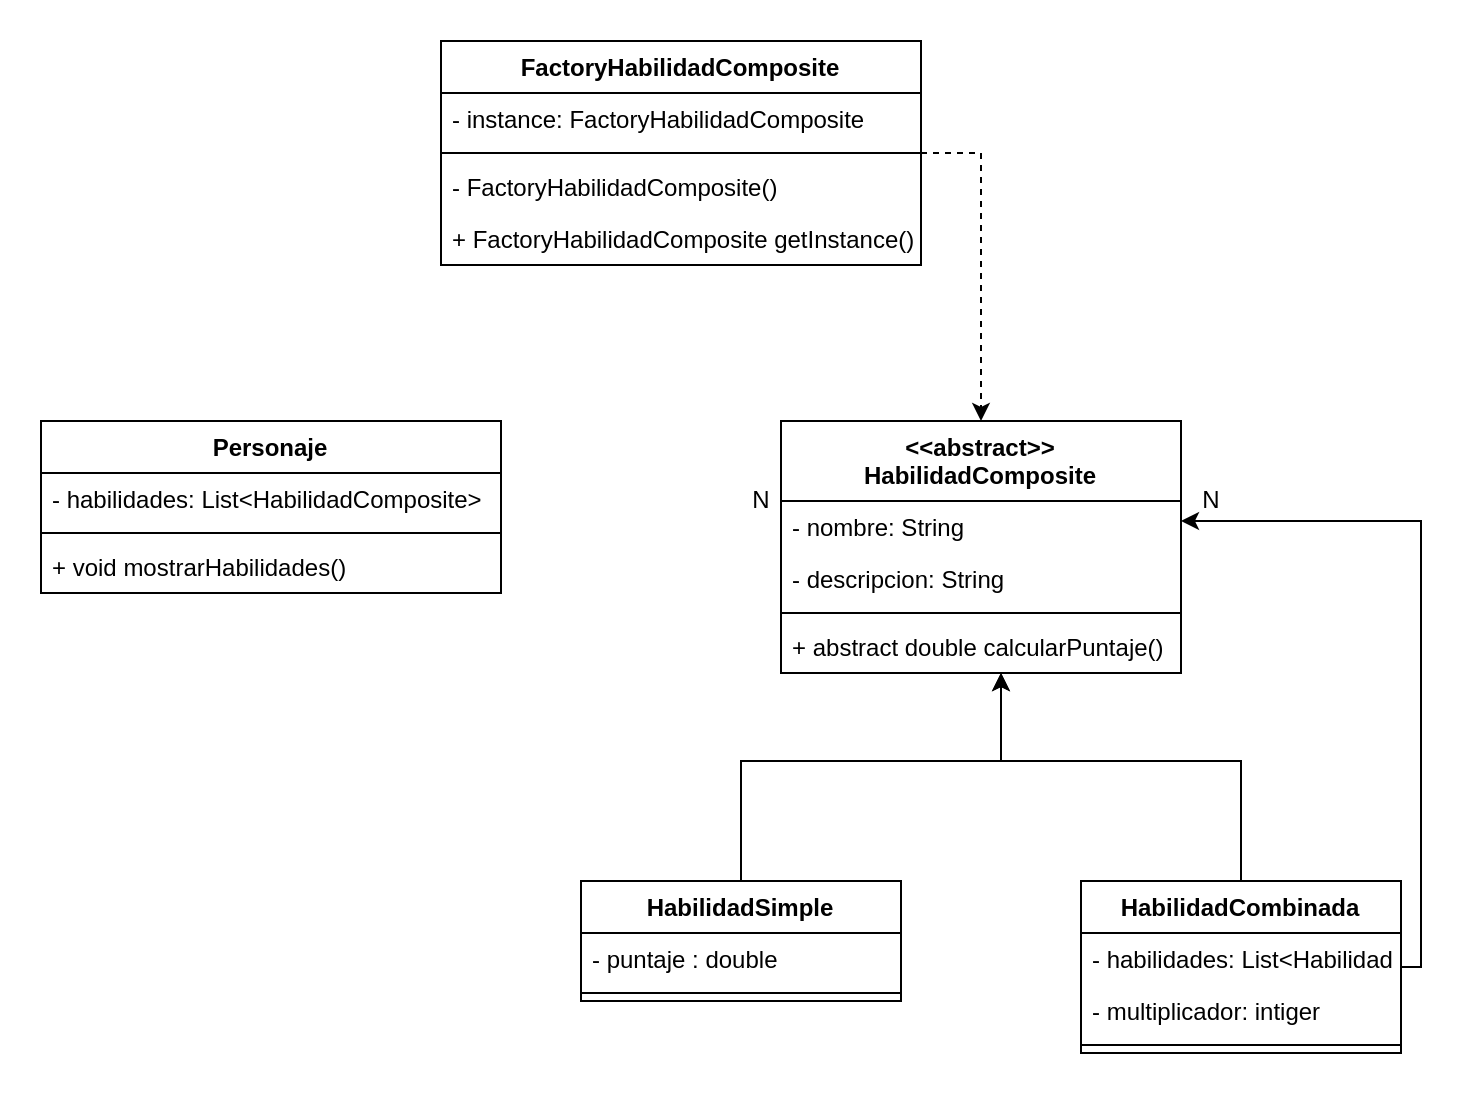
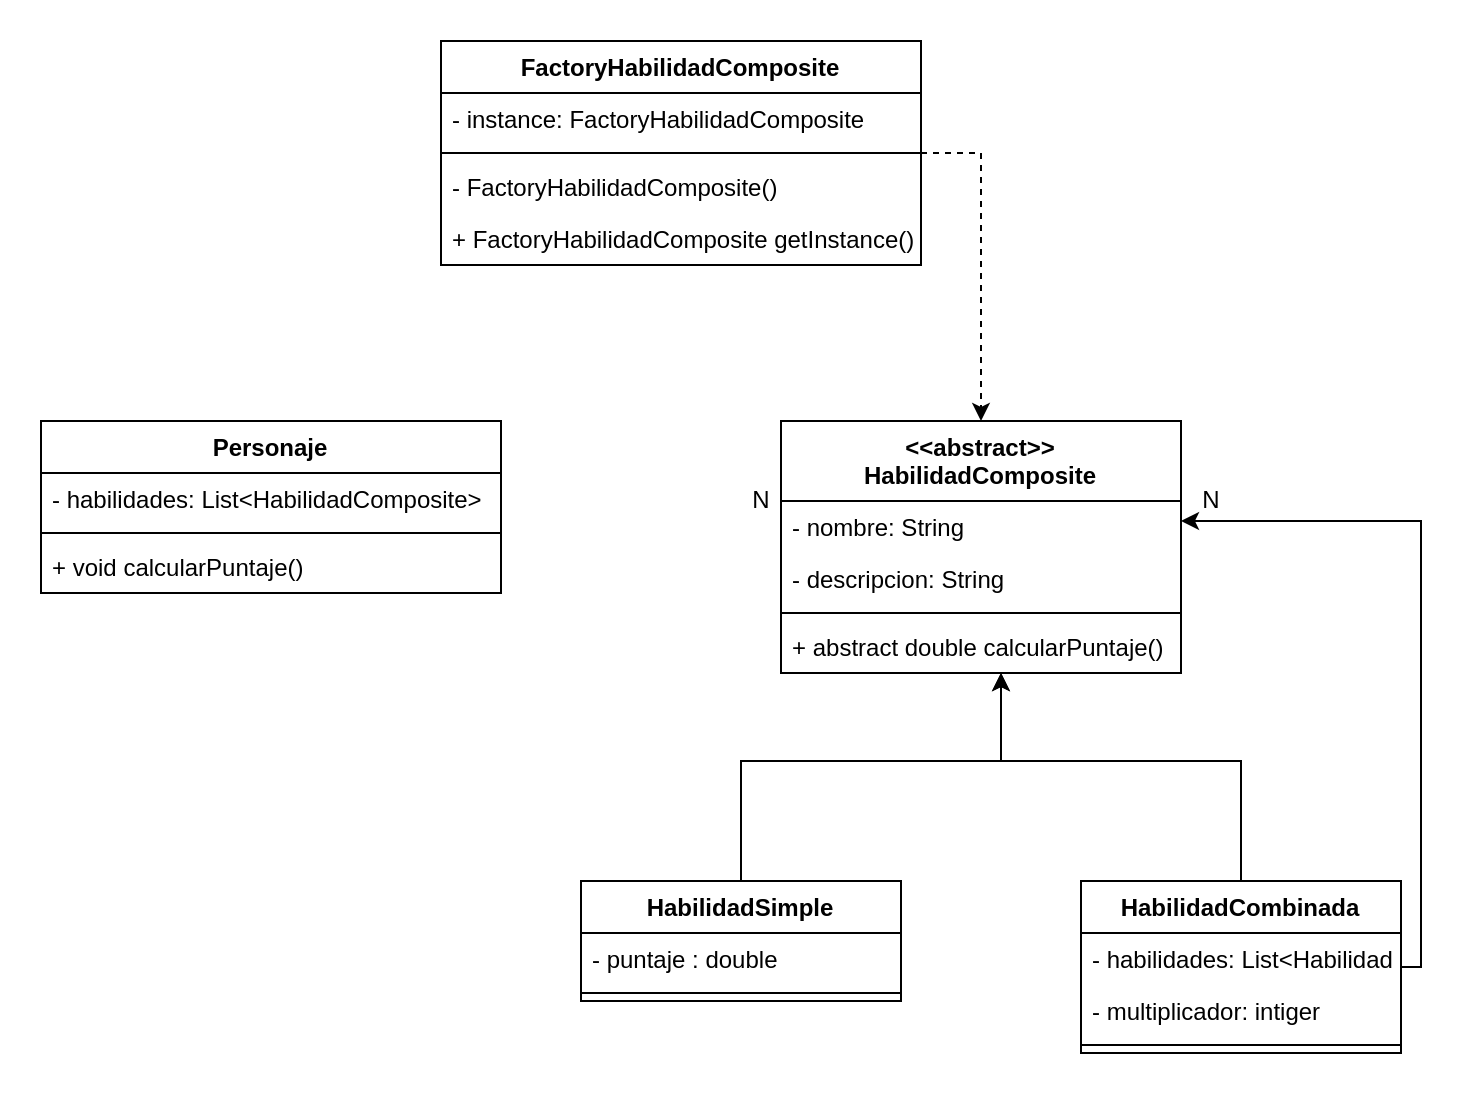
node "+ void mostrarHabilidades()": label "+ void mostrarHabilidades()" -> "+ void calcularPuntaje()"
